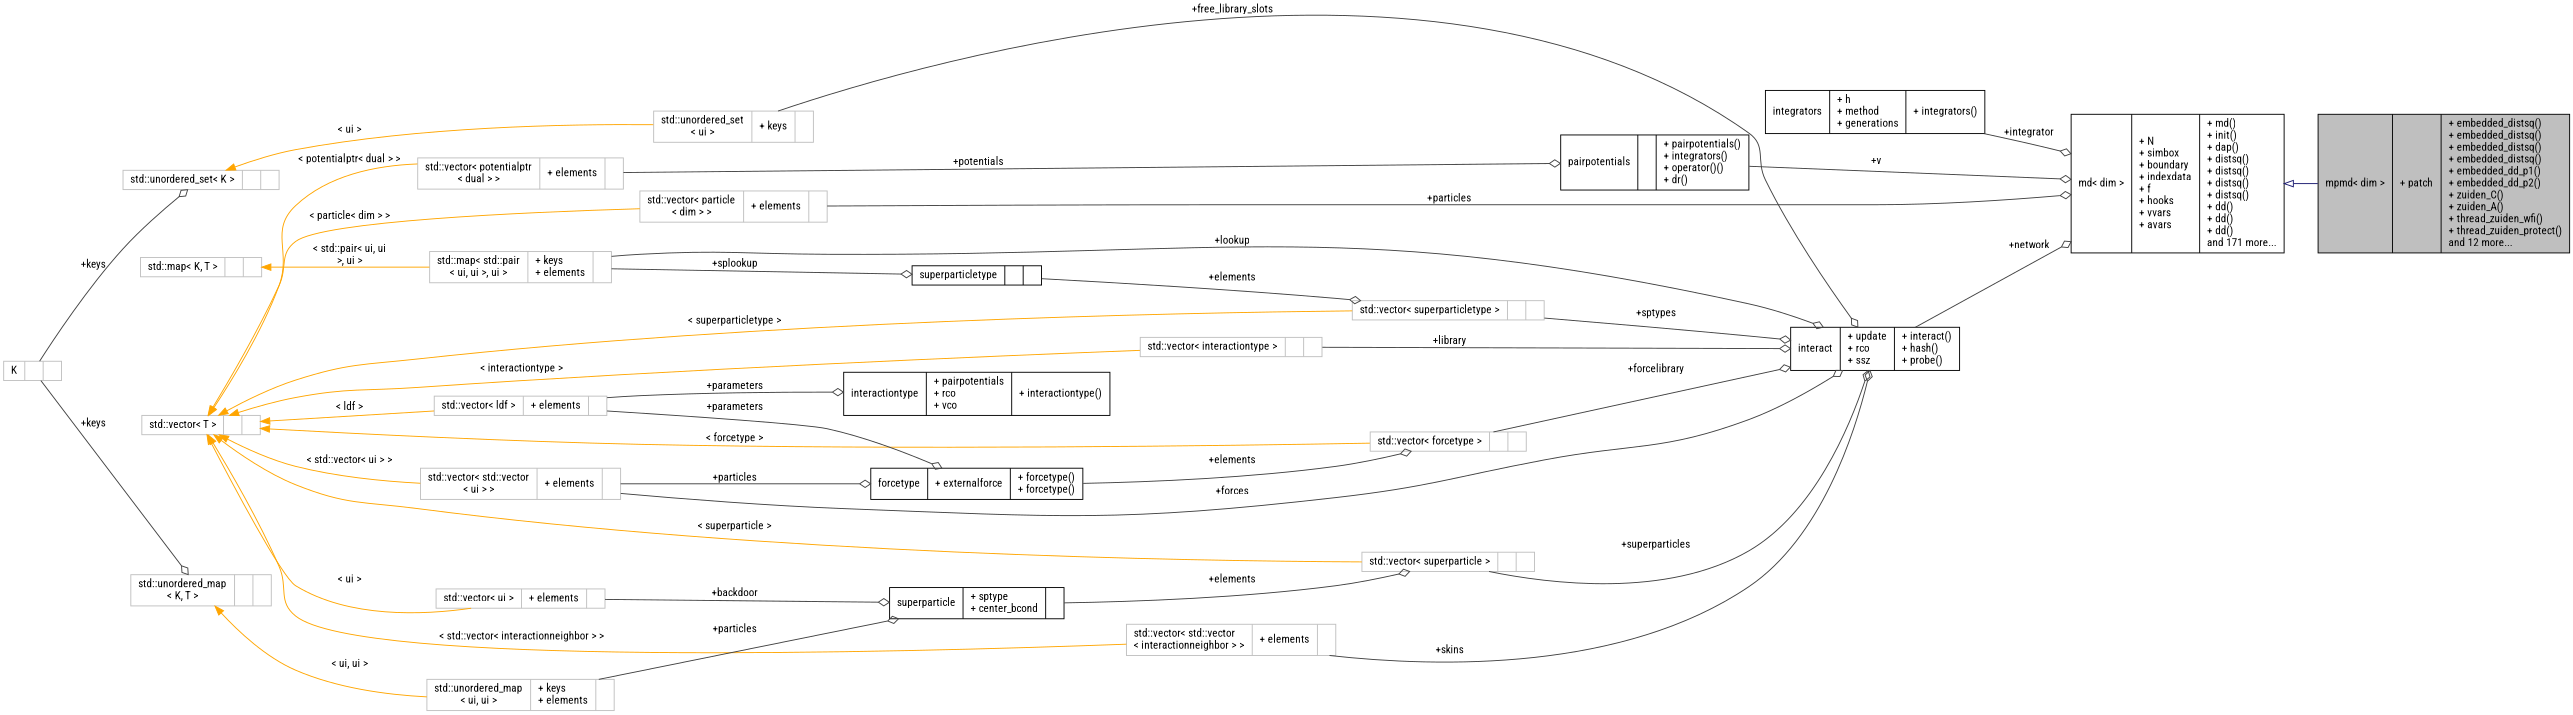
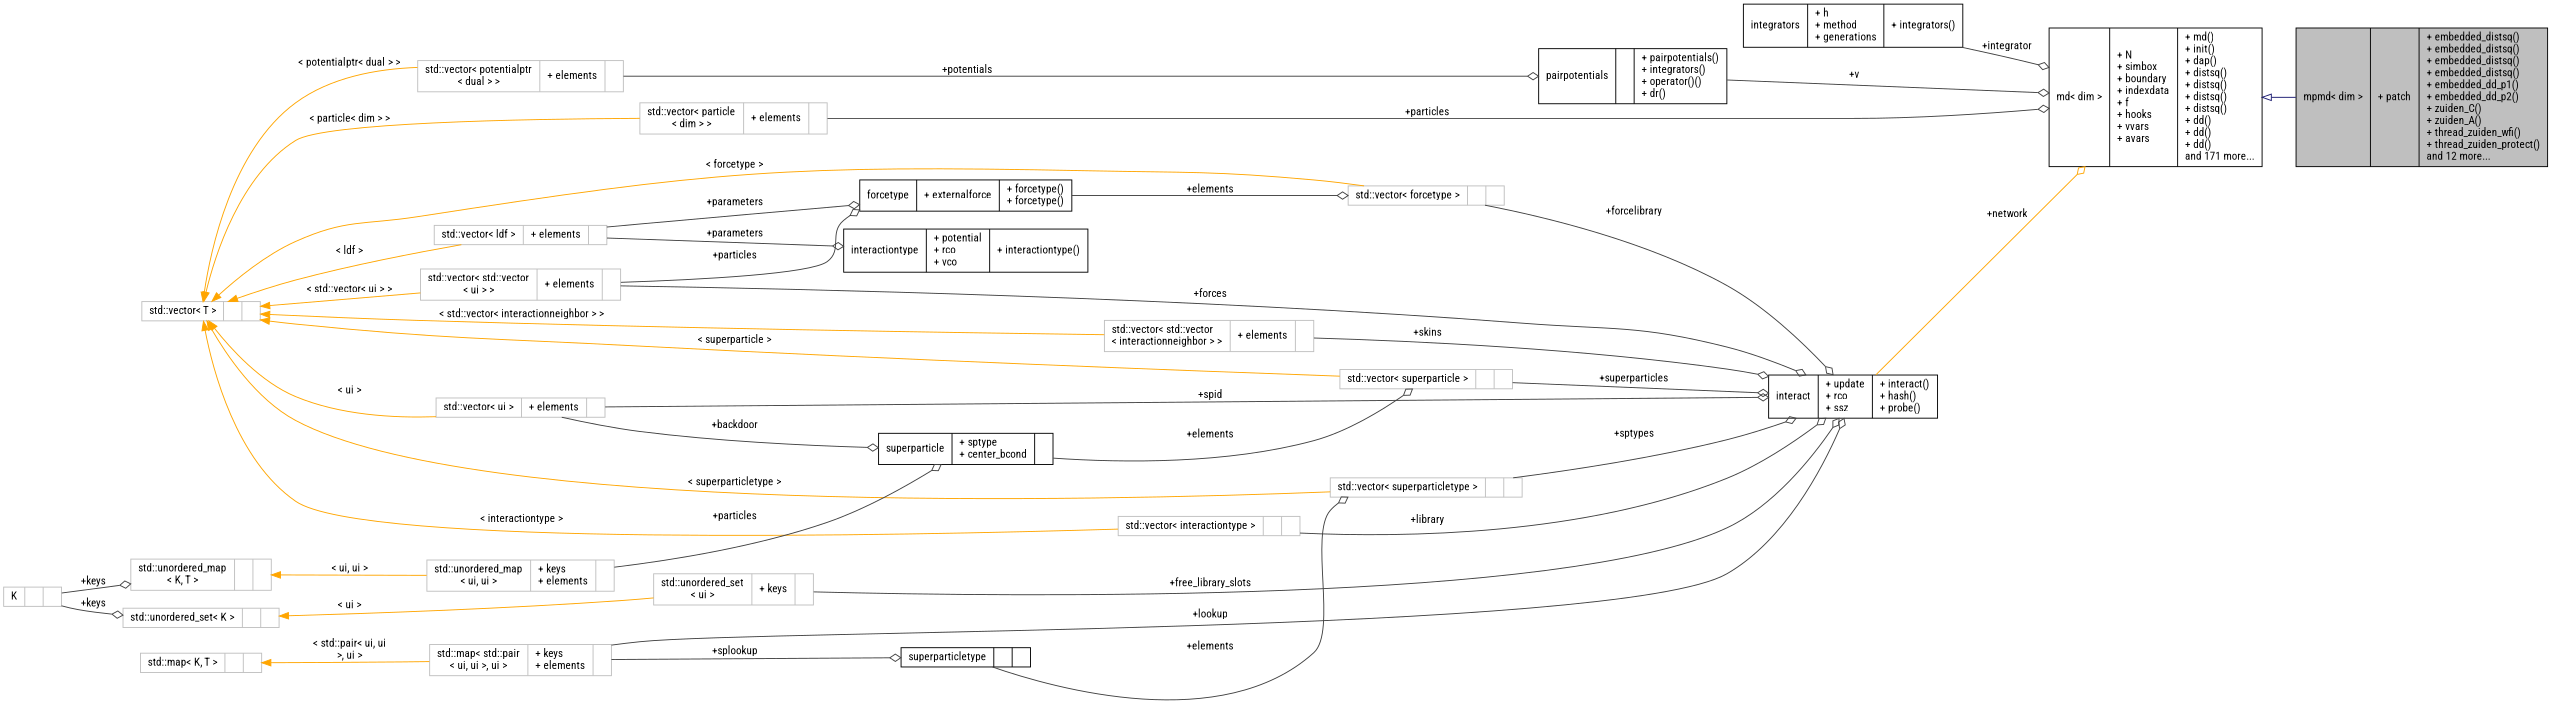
edge "interact" -> "md< dim >": color grey25 -> orange
node "interactiontype": text "+ pairpotentials" -> "+ potential"
edge "std::vector< ui >" -> "interact": added, label "+spid"
